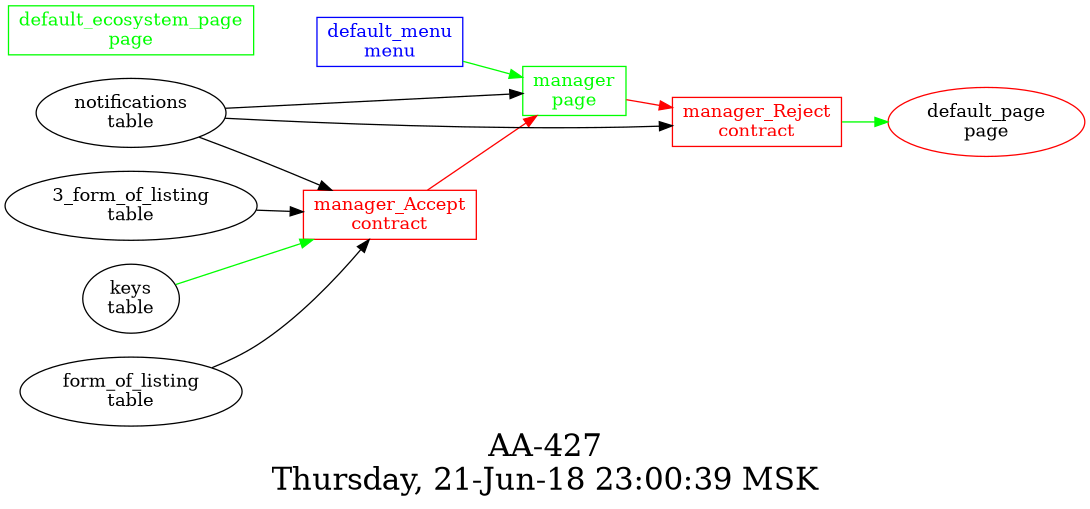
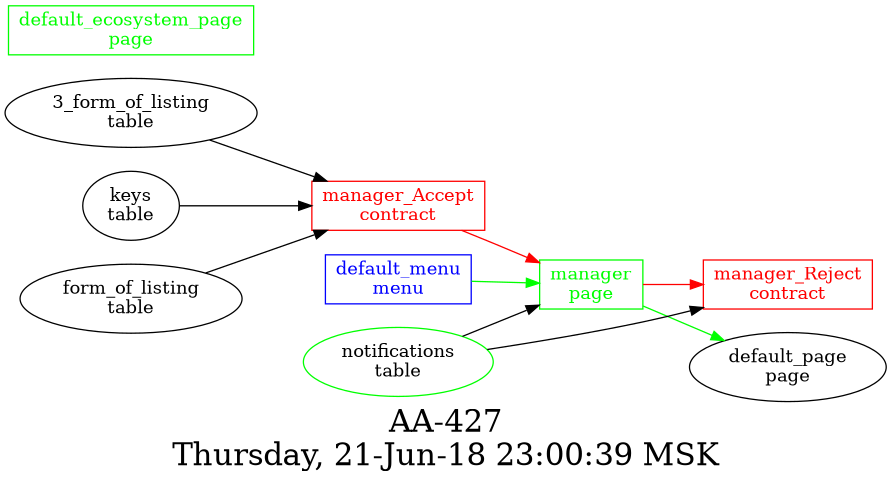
node "notifications table": color black -> green
edge "manager_Reject contract" -> "default_page page": now "manager page" -> "default_page page"
node "default_page page": color red -> black
edge "notifications table" -> "manager_Accept contract": removed
edge "keys table" -> "manager_Accept contract": color green -> black
